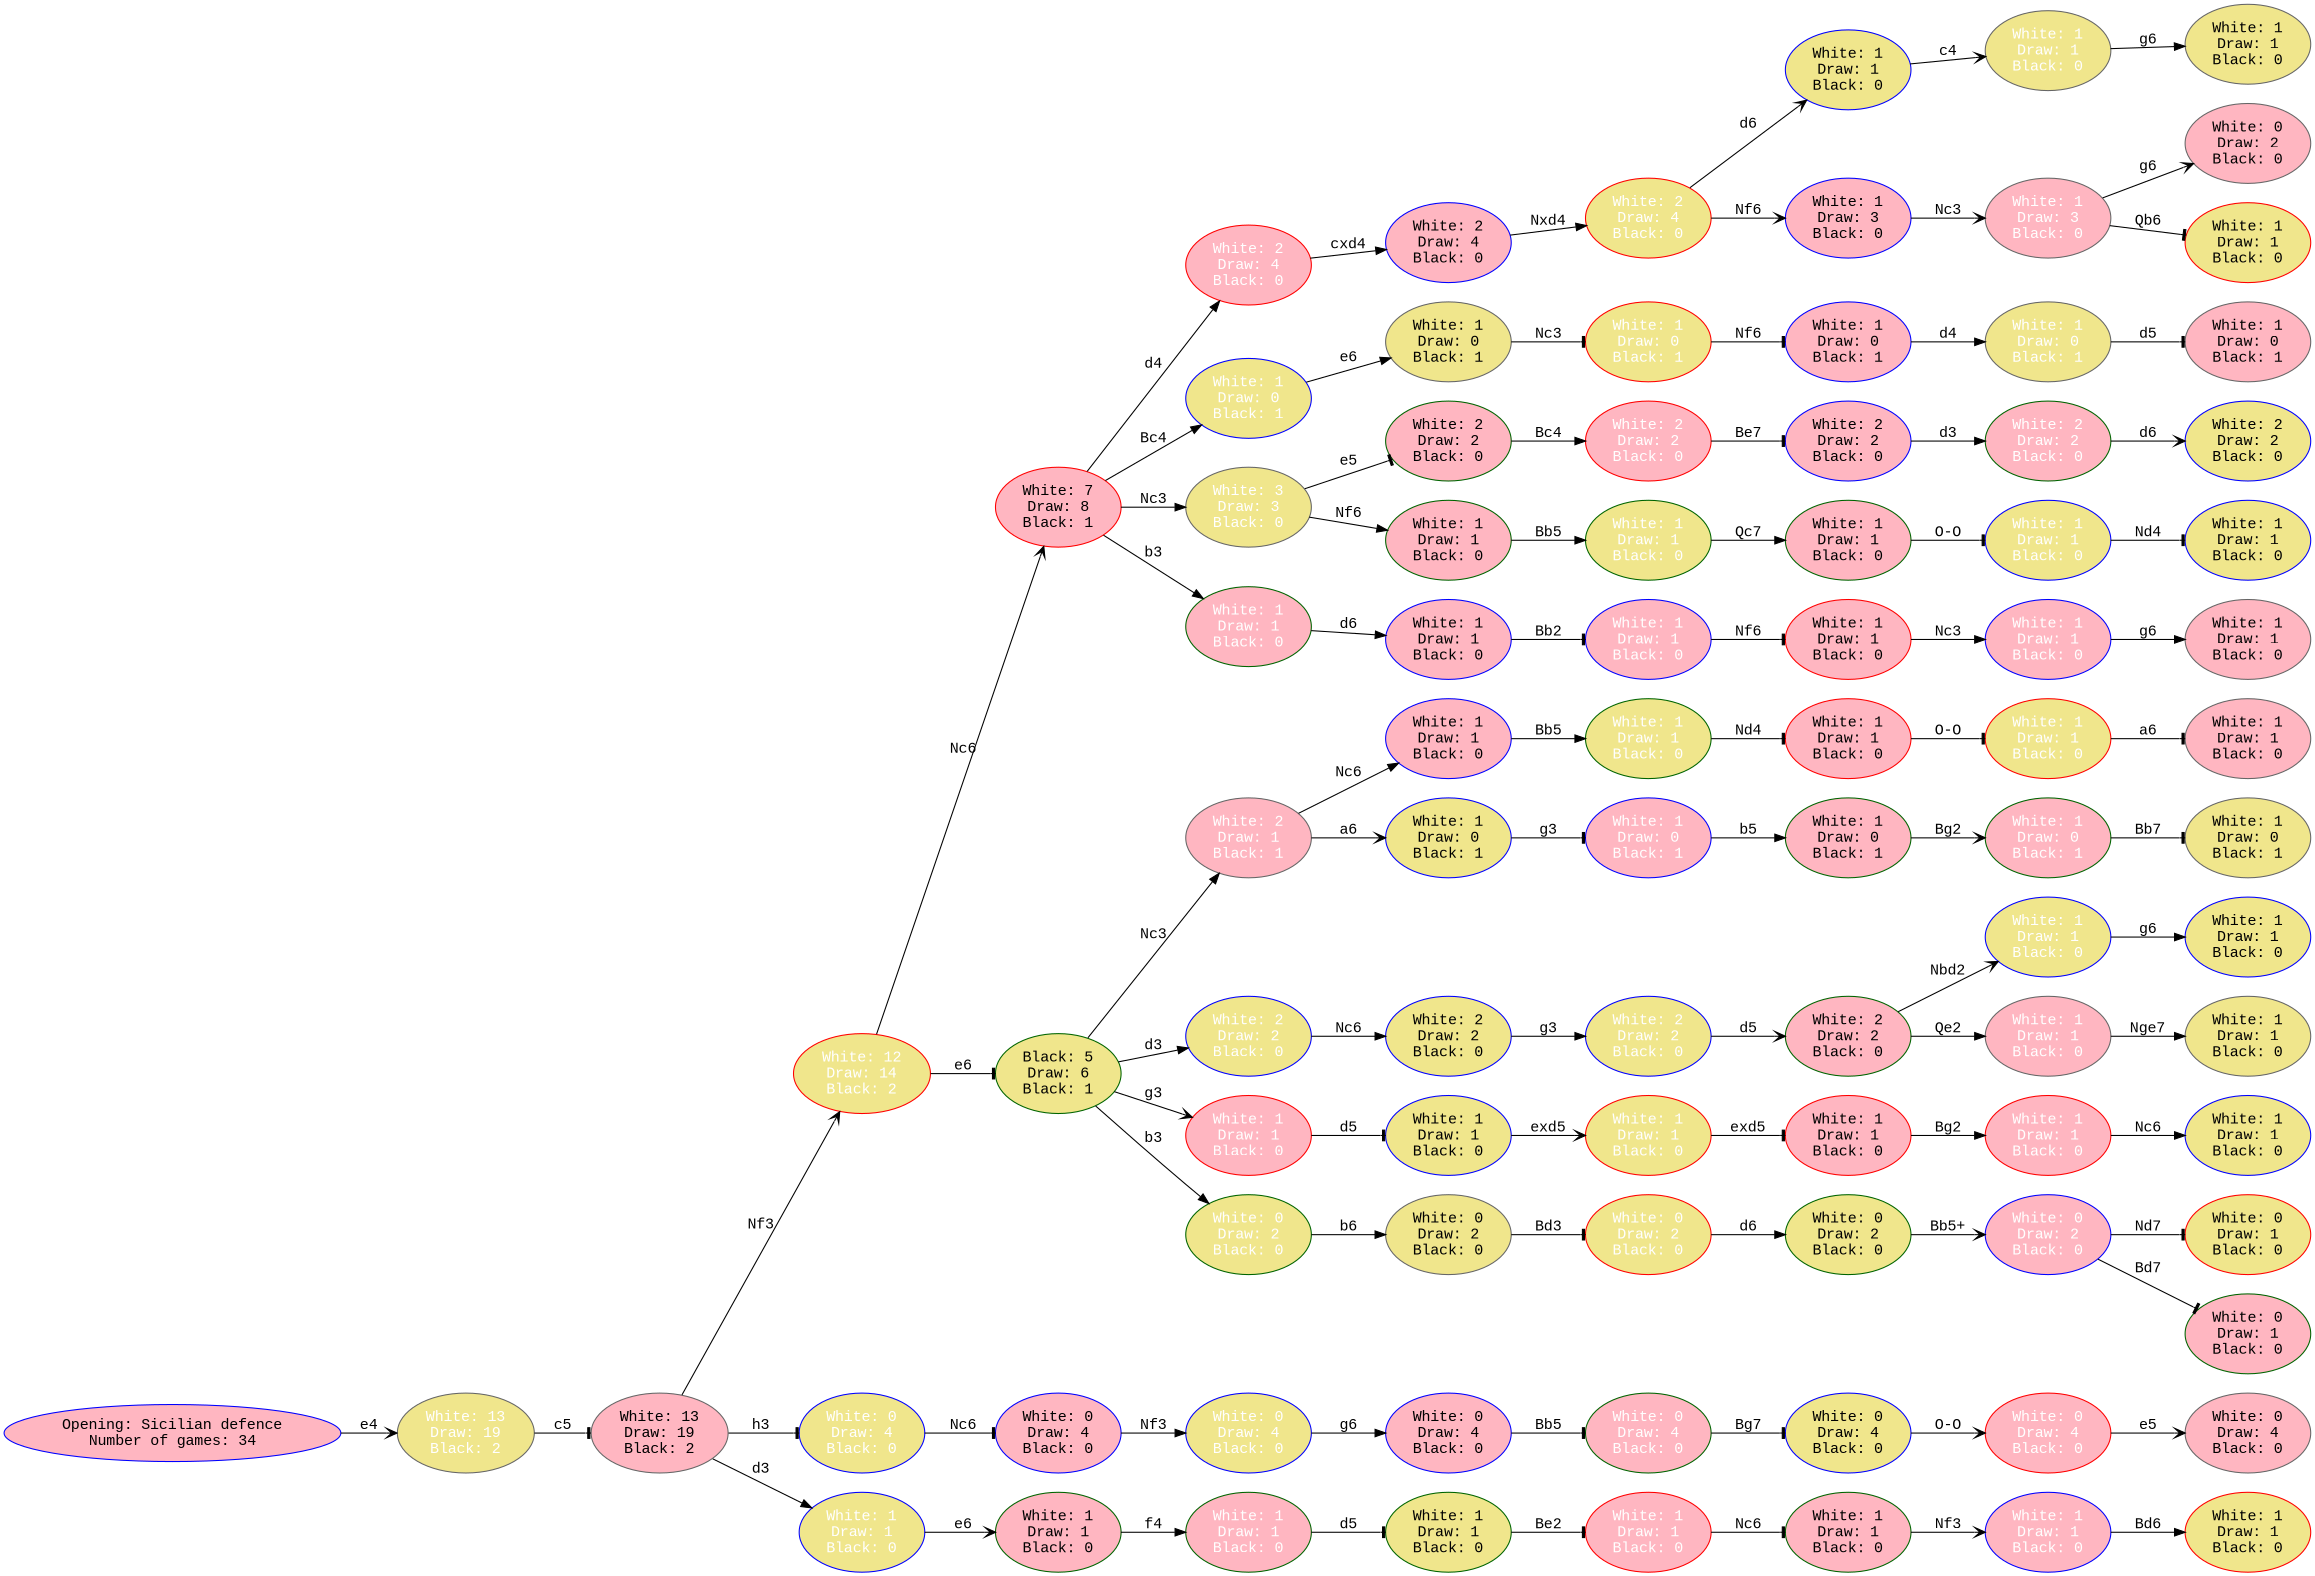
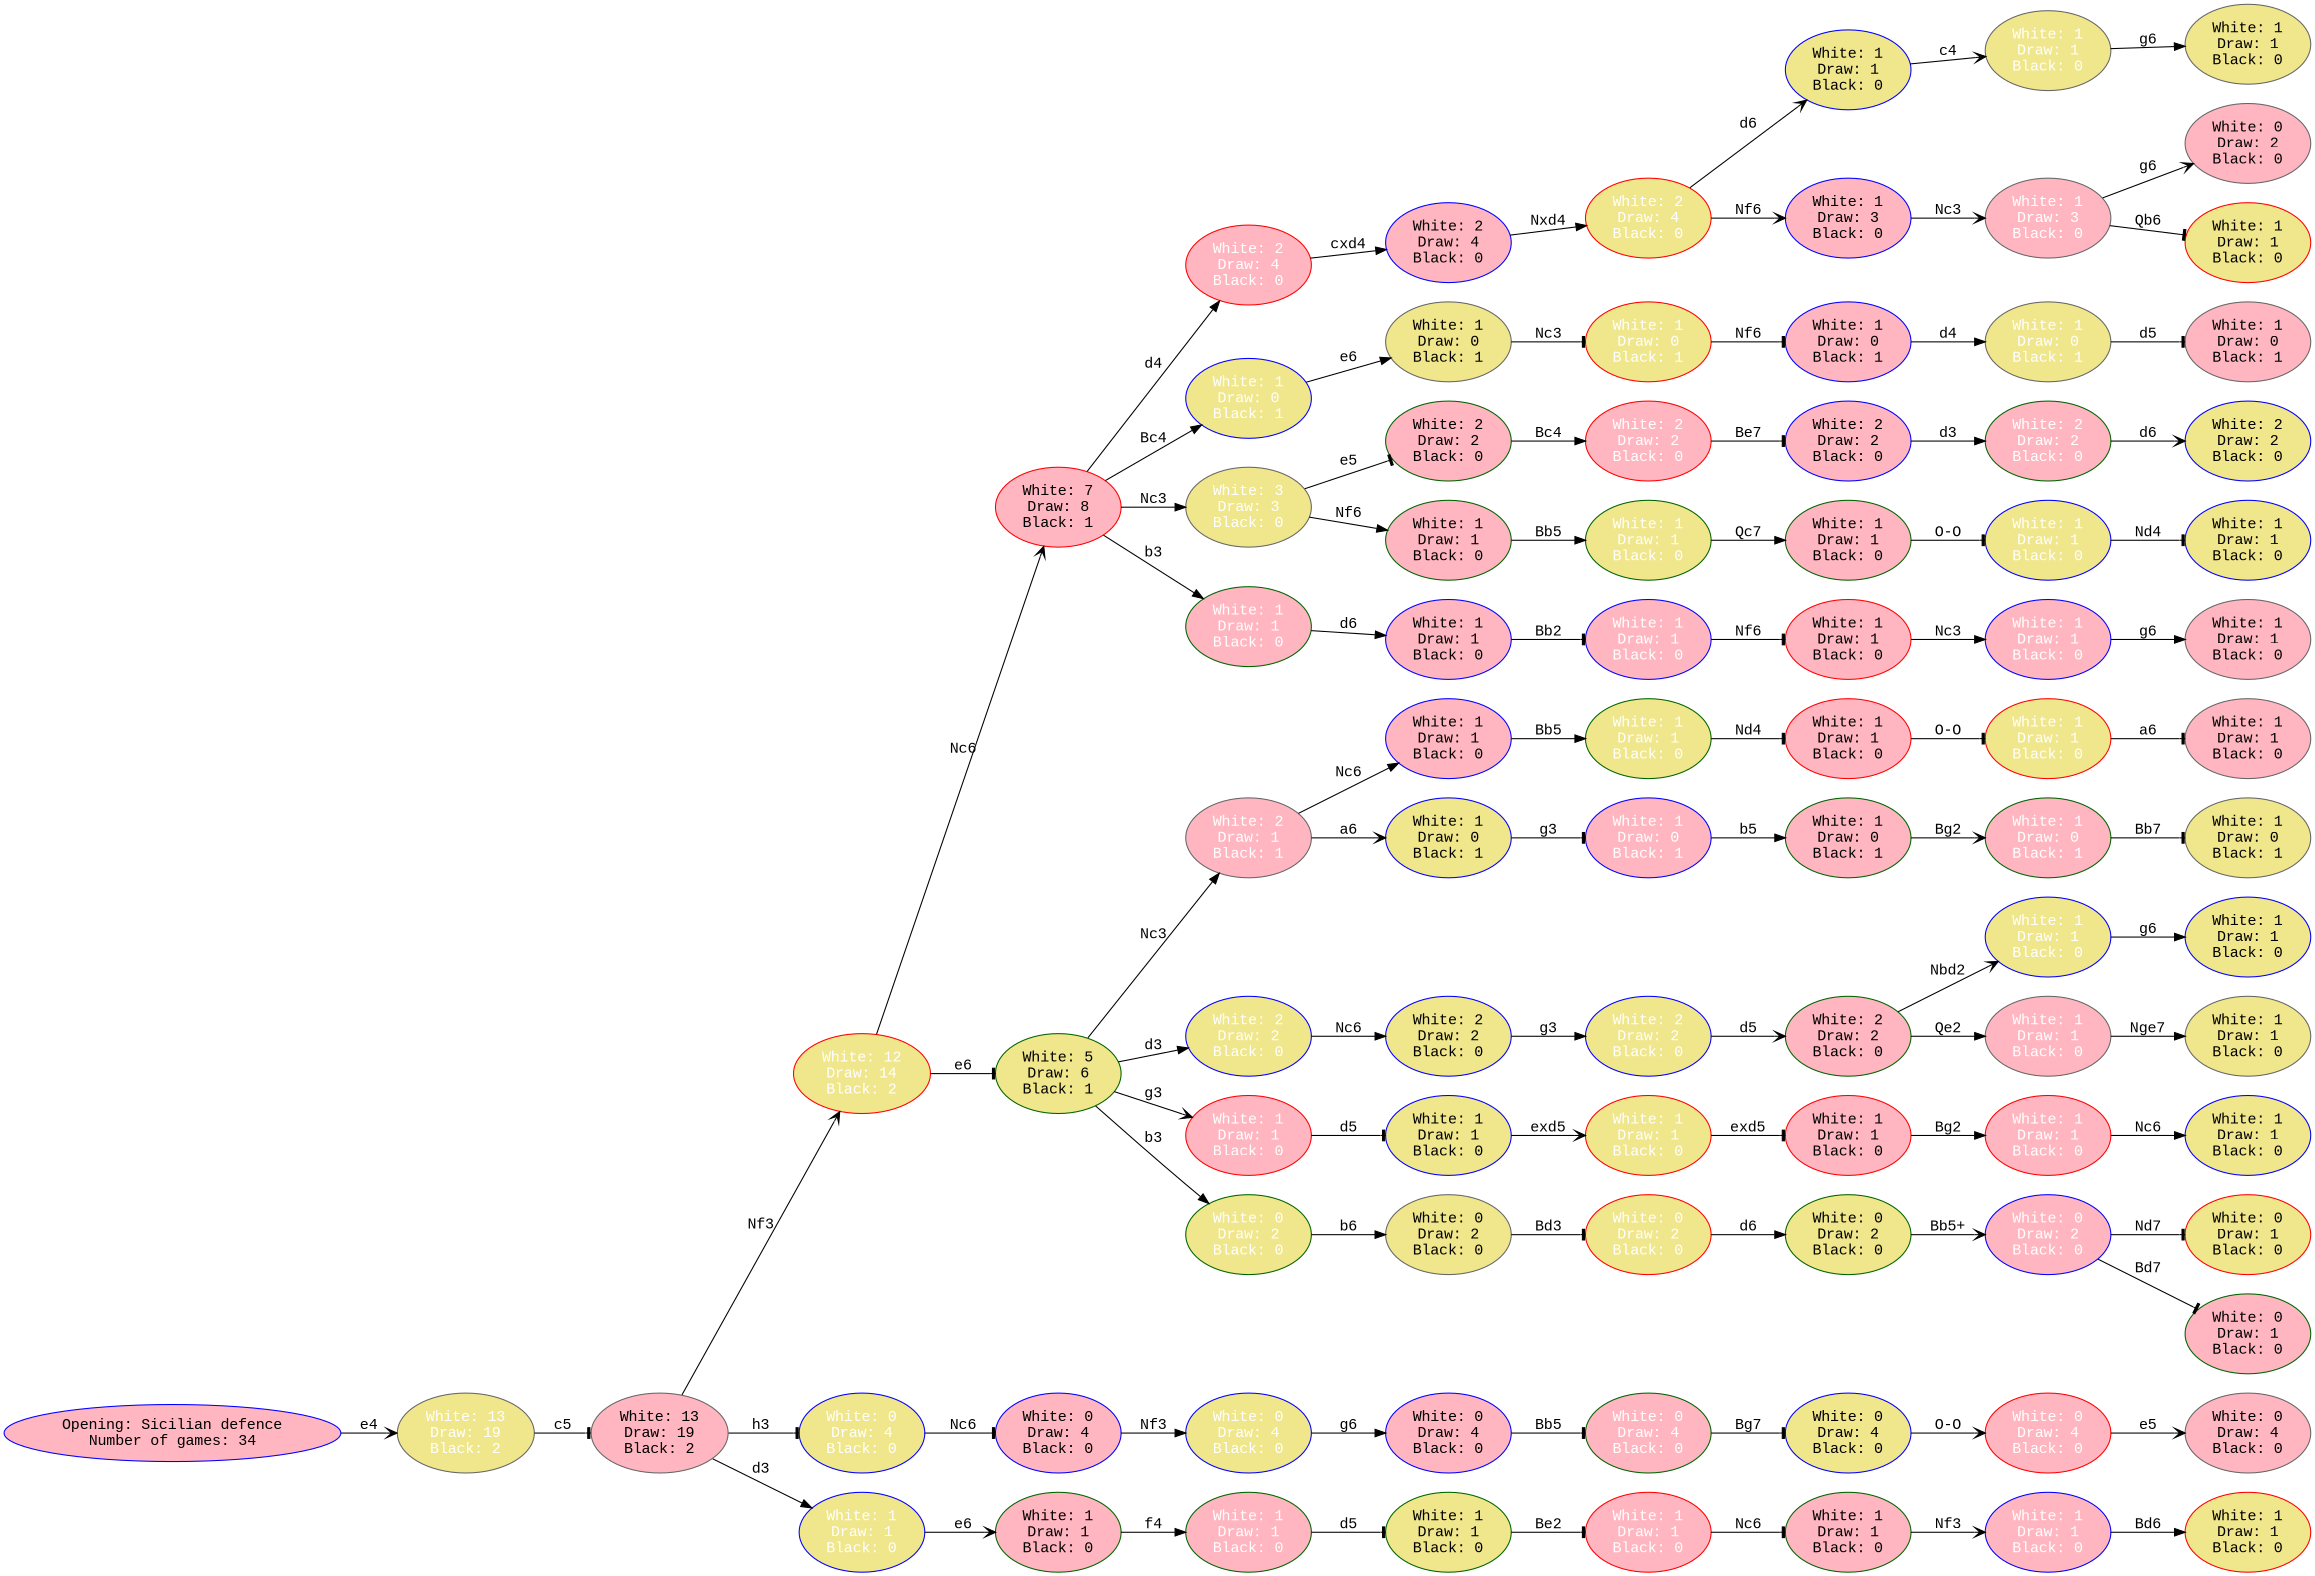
node "Black: 5 Draw: 6 Black: 1": label "Black: 5 Draw: 6 Black: 1" -> "White: 5 Draw: 6 Black: 1"
